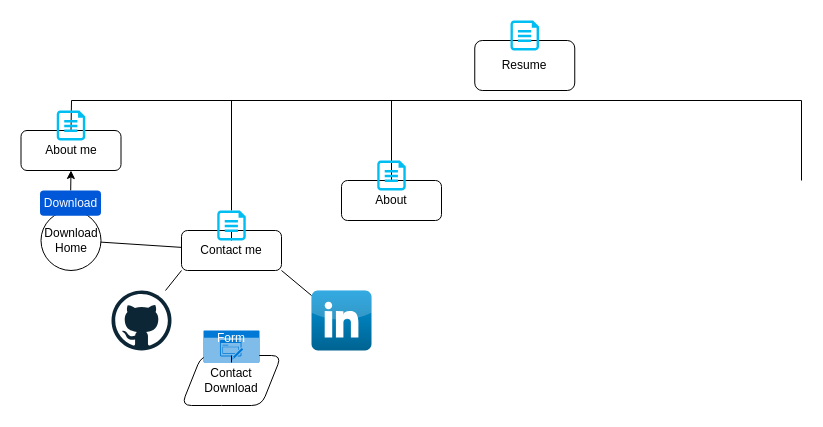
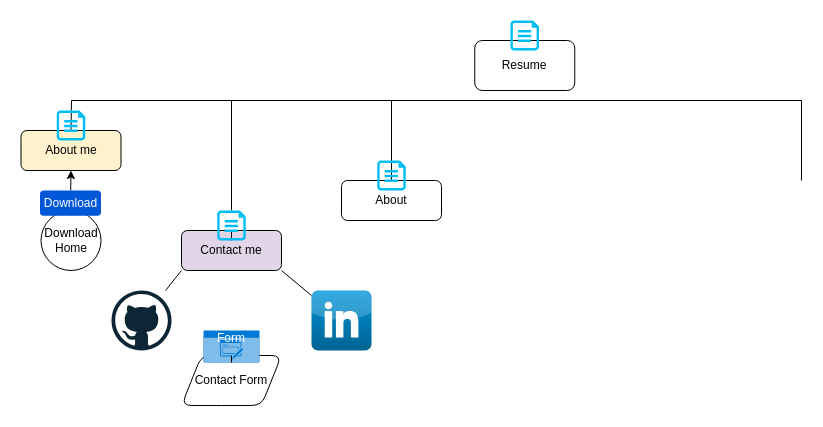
node "About me": fillcolor #ffffff -> #fff2cc
edge "Download Home" -- "Contact me": now "Download Home" -- "Download"
node "Contact me": fillcolor #ffffff -> #e1d5e7
node "Contact Download": label "Contact Download" -> "Contact Form"
